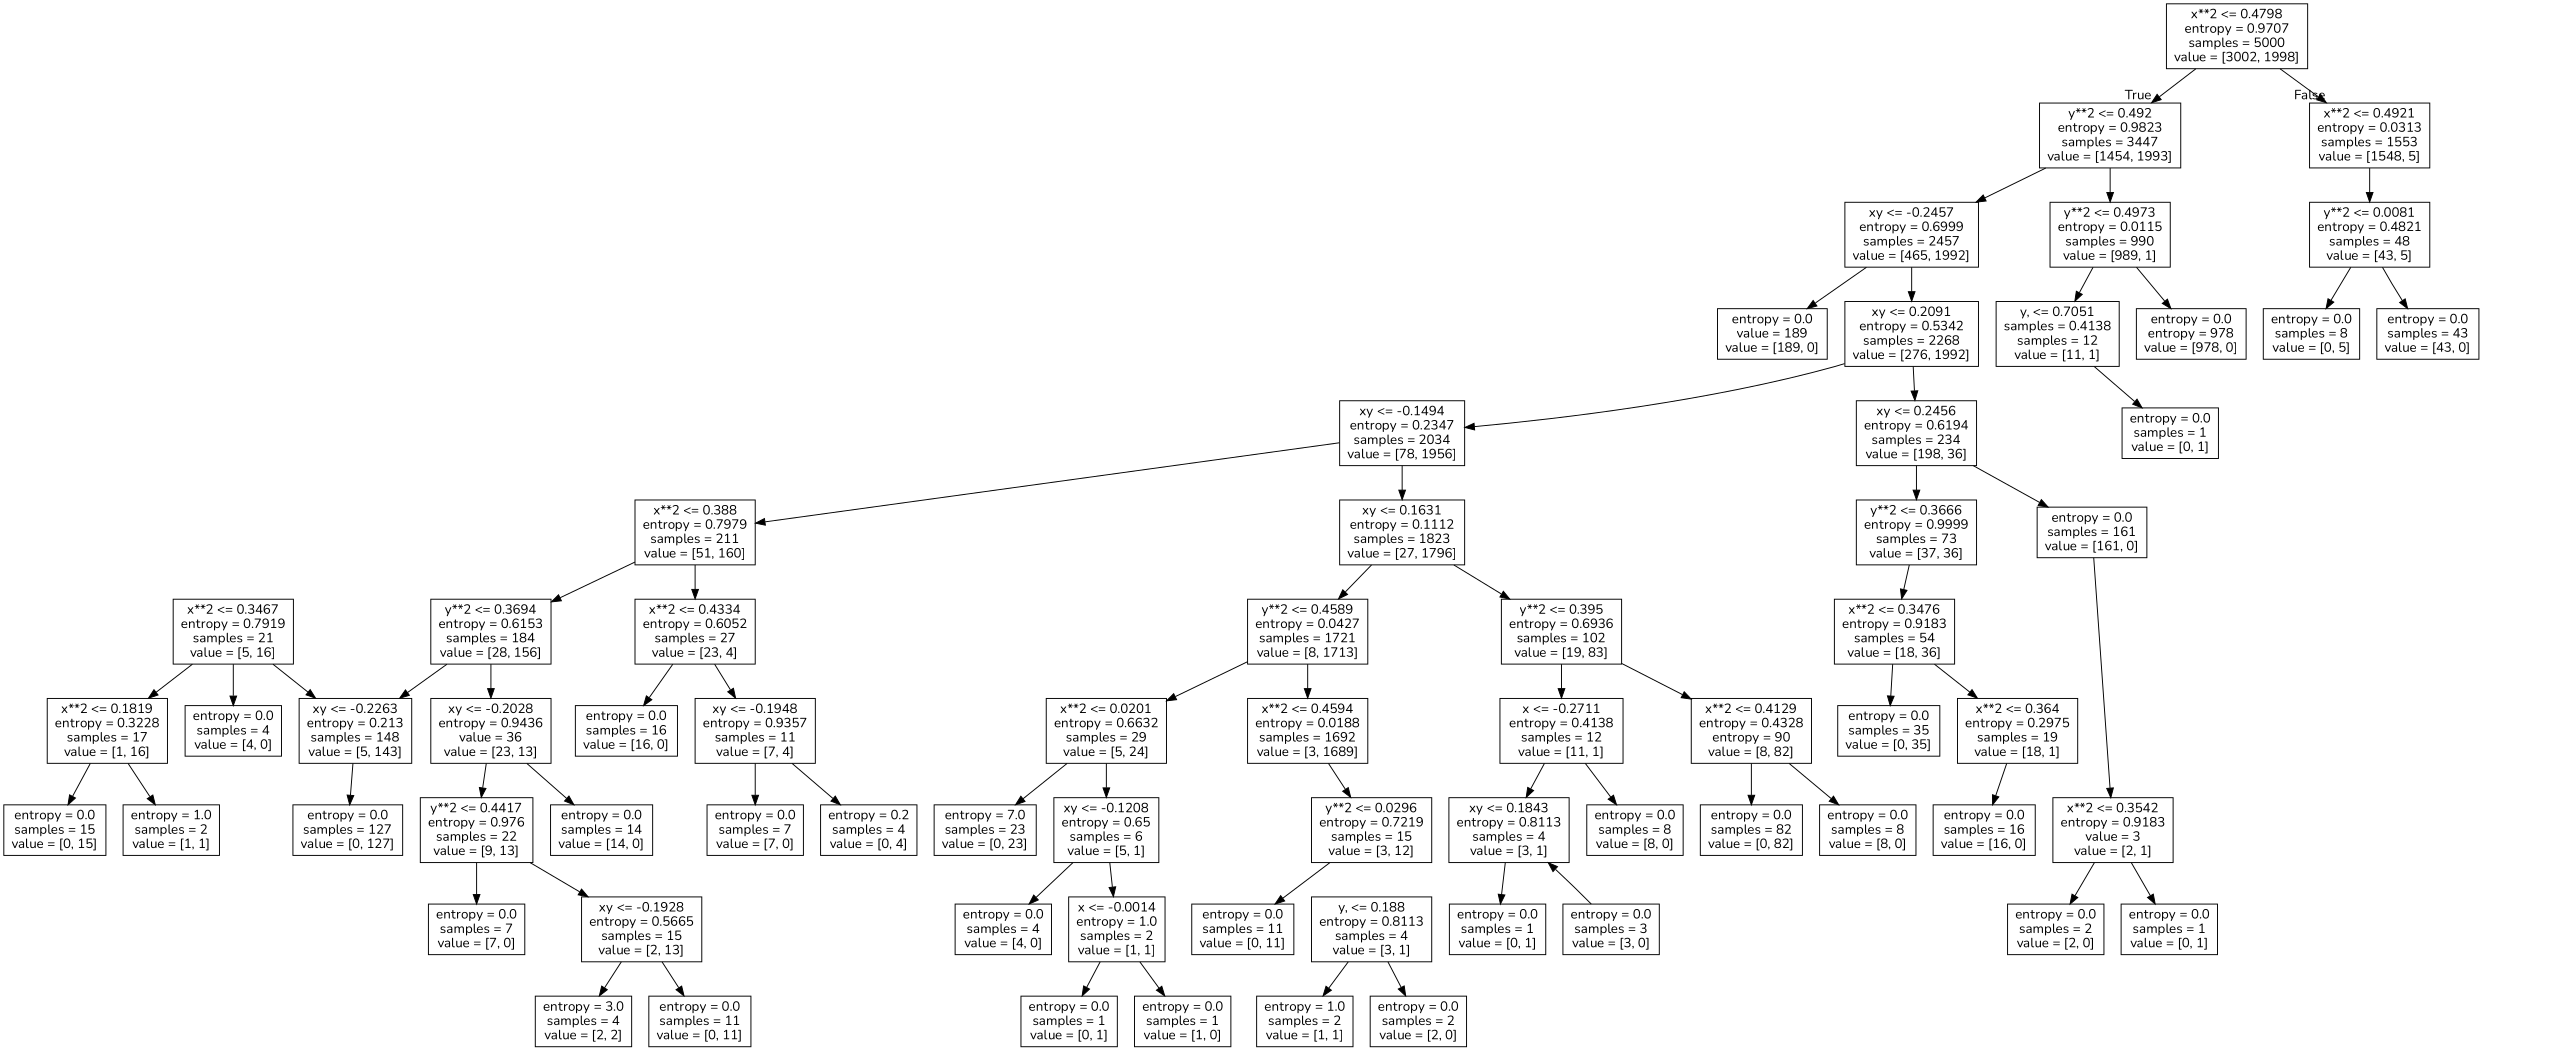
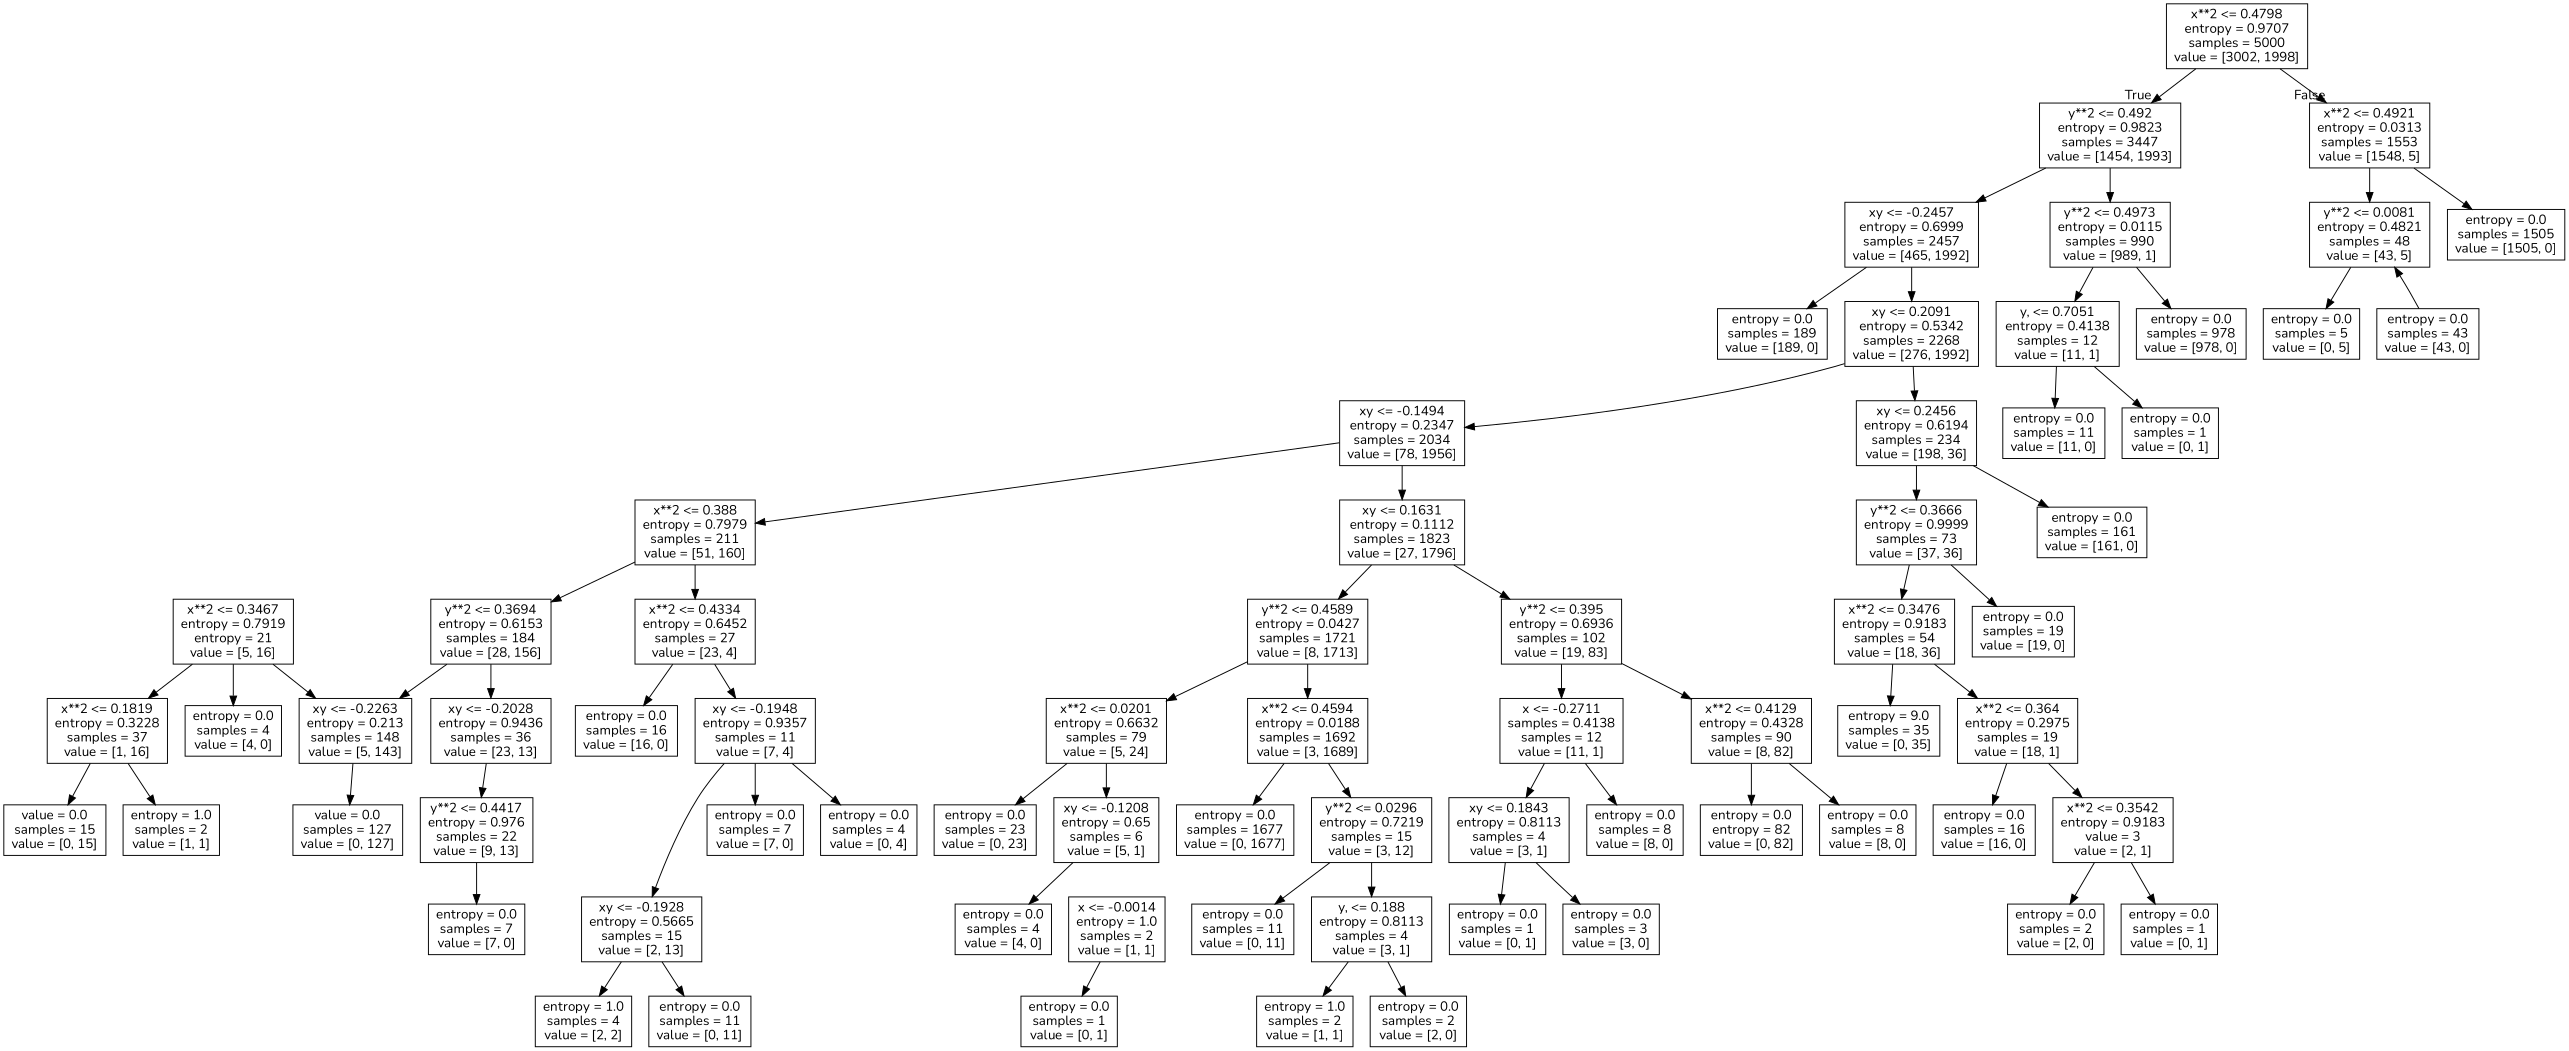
node "entropy = 0.0 samples = 1505 value = [1505, 0]": added
edge "y**2 <= 0.0081 entropy = 0.4821 samples = 48 value = [43, 5]" -> "entropy = 0.0 samples = 43 value = [43, 0]": reversed
node "entropy = 0.0 value = 189 value = [189, 0]": label "entropy = 0.0 value = 189 value = [189, 0]" -> "entropy = 0.0 samples = 189 value = [189, 0]"
node "y, <= 0.7051 samples = 0.4138 samples = 12 value = [11, 1]": label "y, <= 0.7051 samples = 0.4138 samples = 12 value = [11, 1]" -> "y, <= 0.7051 entropy = 0.4138 samples = 12 value = [11, 1]"
node "entropy = 0.0 entropy = 978 value = [978, 0]": label "entropy = 0.0 entropy = 978 value = [978, 0]" -> "entropy = 0.0 samples = 978 value = [978, 0]"
node "entropy = 0.0 samples = 8 value = [0, 5]": label "entropy = 0.0 samples = 8 value = [0, 5]" -> "entropy = 0.0 samples = 5 value = [0, 5]"
node "entropy = 0.0 samples = 11 value = [11, 0]": added
node "x**2 <= 0.3467 entropy = 0.7919 samples = 21 value = [5, 16]": label "x**2 <= 0.3467 entropy = 0.7919 samples = 21 value = [5, 16]" -> "x**2 <= 0.3467 entropy = 0.7919 entropy = 21 value = [5, 16]"
node "x**2 <= 0.4334 entropy = 0.6052 samples = 27 value = [23, 4]": label "x**2 <= 0.4334 entropy = 0.6052 samples = 27 value = [23, 4]" -> "x**2 <= 0.4334 entropy = 0.6452 samples = 27 value = [23, 4]"
node "entropy = 0.0 samples = 19 value = [19, 0]": added
edge "entropy = 0.0 samples = 161 value = [161, 0]" -> "x**2 <= 0.3542 entropy = 0.9183 value = 3 value = [2, 1]": now "x**2 <= 0.364 entropy = 0.2975 samples = 19 value = [18, 1]" -> "x**2 <= 0.3542 entropy = 0.9183 value = 3 value = [2, 1]"
node "x**2 <= 0.1819 entropy = 0.3228 samples = 17 value = [1, 16]": label "x**2 <= 0.1819 entropy = 0.3228 samples = 17 value = [1, 16]" -> "x**2 <= 0.1819 entropy = 0.3228 samples = 37 value = [1, 16]"
node "xy <= -0.2028 entropy = 0.9436 value = 36 value = [23, 13]": label "xy <= -0.2028 entropy = 0.9436 value = 36 value = [23, 13]" -> "xy <= -0.2028 entropy = 0.9436 samples = 36 value = [23, 13]"
node "x**2 <= 0.0201 entropy = 0.6632 samples = 29 value = [5, 24]": label "x**2 <= 0.0201 entropy = 0.6632 samples = 29 value = [5, 24]" -> "x**2 <= 0.0201 entropy = 0.6632 samples = 79 value = [5, 24]"
node "x <= -0.2711 entropy = 0.4138 samples = 12 value = [11, 1]": label "x <= -0.2711 entropy = 0.4138 samples = 12 value = [11, 1]" -> "x <= -0.2711 samples = 0.4138 samples = 12 value = [11, 1]"
node "x**2 <= 0.4129 entropy = 0.4328 entropy = 90 value = [8, 82]": label "x**2 <= 0.4129 entropy = 0.4328 entropy = 90 value = [8, 82]" -> "x**2 <= 0.4129 entropy = 0.4328 samples = 90 value = [8, 82]"
node "entropy = 0.0 samples = 35 value = [0, 35]": label "entropy = 0.0 samples = 35 value = [0, 35]" -> "entropy = 9.0 samples = 35 value = [0, 35]"
node "entropy = 0.0 samples = 15 value = [0, 15]": label "entropy = 0.0 samples = 15 value = [0, 15]" -> "value = 0.0 samples = 15 value = [0, 15]"
node "entropy = 0.0 samples = 127 value = [0, 127]": label "entropy = 0.0 samples = 127 value = [0, 127]" -> "value = 0.0 samples = 127 value = [0, 127]"
node "entropy = 0.0 samples = 14 value = [14, 0]": removed
node "entropy = 0.2 samples = 4 value = [0, 4]": label "entropy = 0.2 samples = 4 value = [0, 4]" -> "entropy = 0.0 samples = 4 value = [0, 4]"
node "entropy = 7.0 samples = 23 value = [0, 23]": label "entropy = 7.0 samples = 23 value = [0, 23]" -> "entropy = 0.0 samples = 23 value = [0, 23]"
node "entropy = 0.0 samples = 1677 value = [0, 1677]": added
node "entropy = 0.0 samples = 82 value = [0, 82]": label "entropy = 0.0 samples = 82 value = [0, 82]" -> "entropy = 0.0 entropy = 82 value = [0, 82]"
edge "xy <= -0.1208 entropy = 0.65 samples = 6 value = [5, 1]" -> "x <= -0.0014 entropy = 1.0 samples = 2 value = [1, 1]": removed
edge "y**2 <= 0.0296 entropy = 0.7219 samples = 15 value = [3, 12]" -> "y, <= 0.188 entropy = 0.8113 samples = 4 value = [3, 1]": added
edge "y**2 <= 0.4417 entropy = 0.976 samples = 22 value = [9, 13]" -> "xy <= -0.1928 entropy = 0.5665 samples = 15 value = [2, 13]": now "xy <= -0.1948 entropy = 0.9357 samples = 11 value = [7, 4]" -> "xy <= -0.1928 entropy = 0.5665 samples = 15 value = [2, 13]"
edge "entropy = 0.0 samples = 3 value = [3, 0]" -> "xy <= 0.1843 entropy = 0.8113 samples = 4 value = [3, 1]": reversed
node "entropy = 3.0 samples = 4 value = [2, 2]": label "entropy = 3.0 samples = 4 value = [2, 2]" -> "entropy = 1.0 samples = 4 value = [2, 2]"
node "entropy = 0.0 samples = 1 value = [1, 0]": removed
